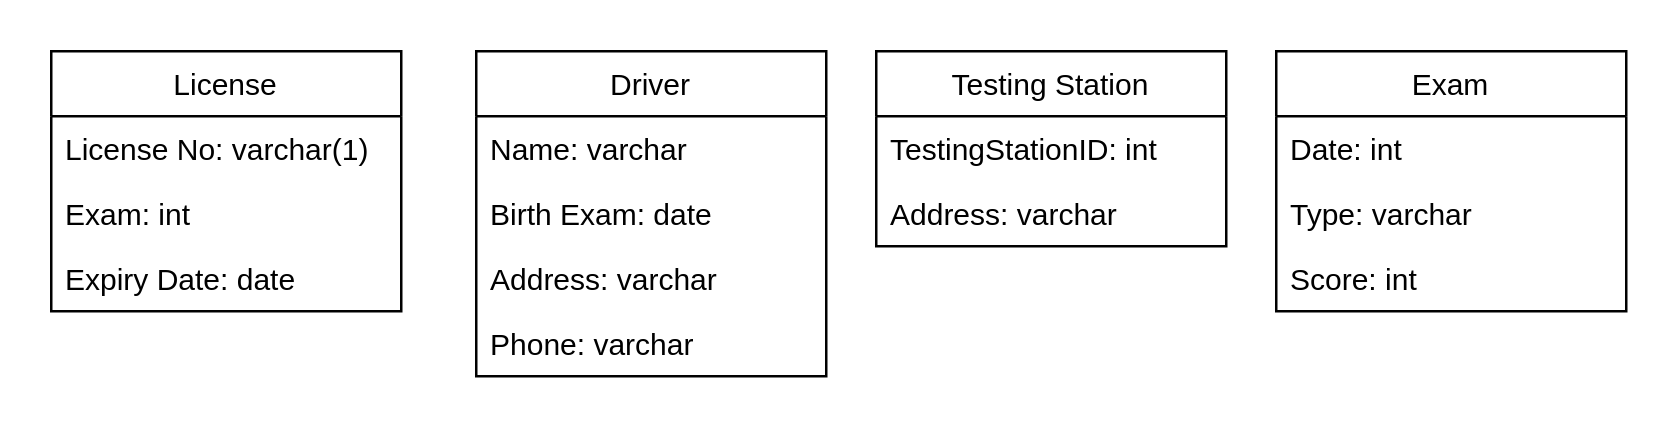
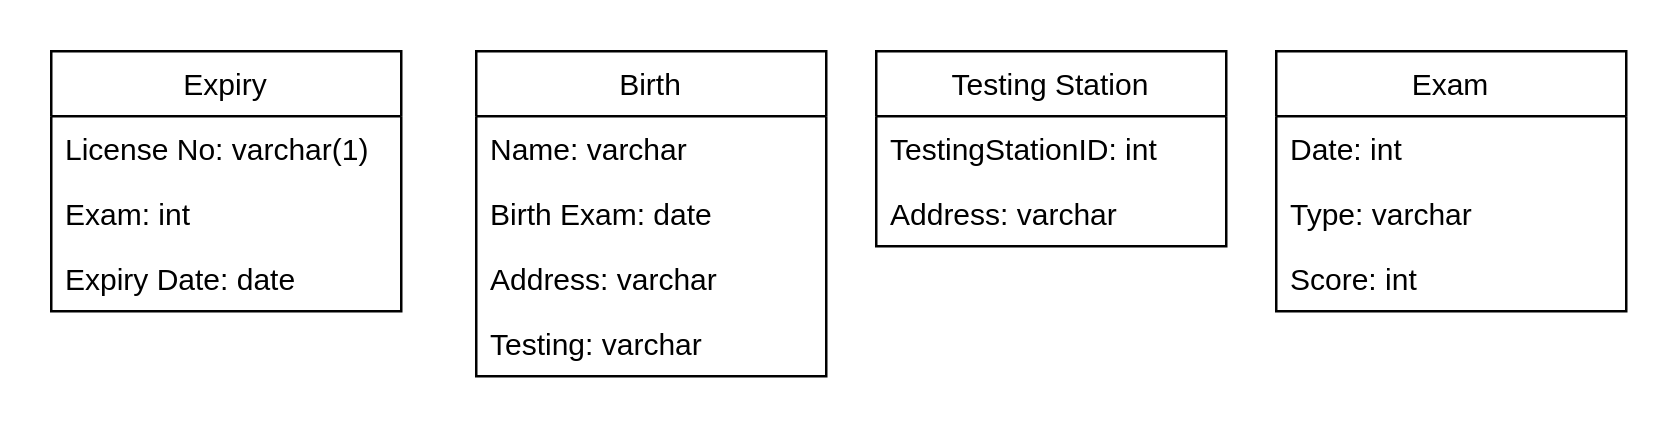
node "License": label "License" -> "Expiry"
node "Driver": label "Driver" -> "Birth"
node "Phone: varchar": label "Phone: varchar" -> "Testing: varchar"
